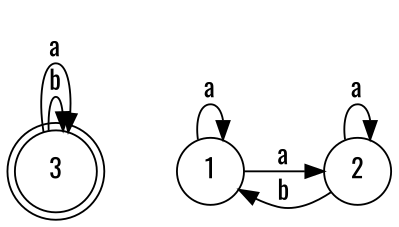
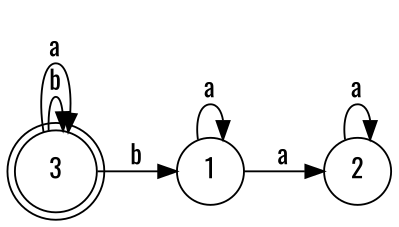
edge "2" -> "1": now "3" -> "1"
